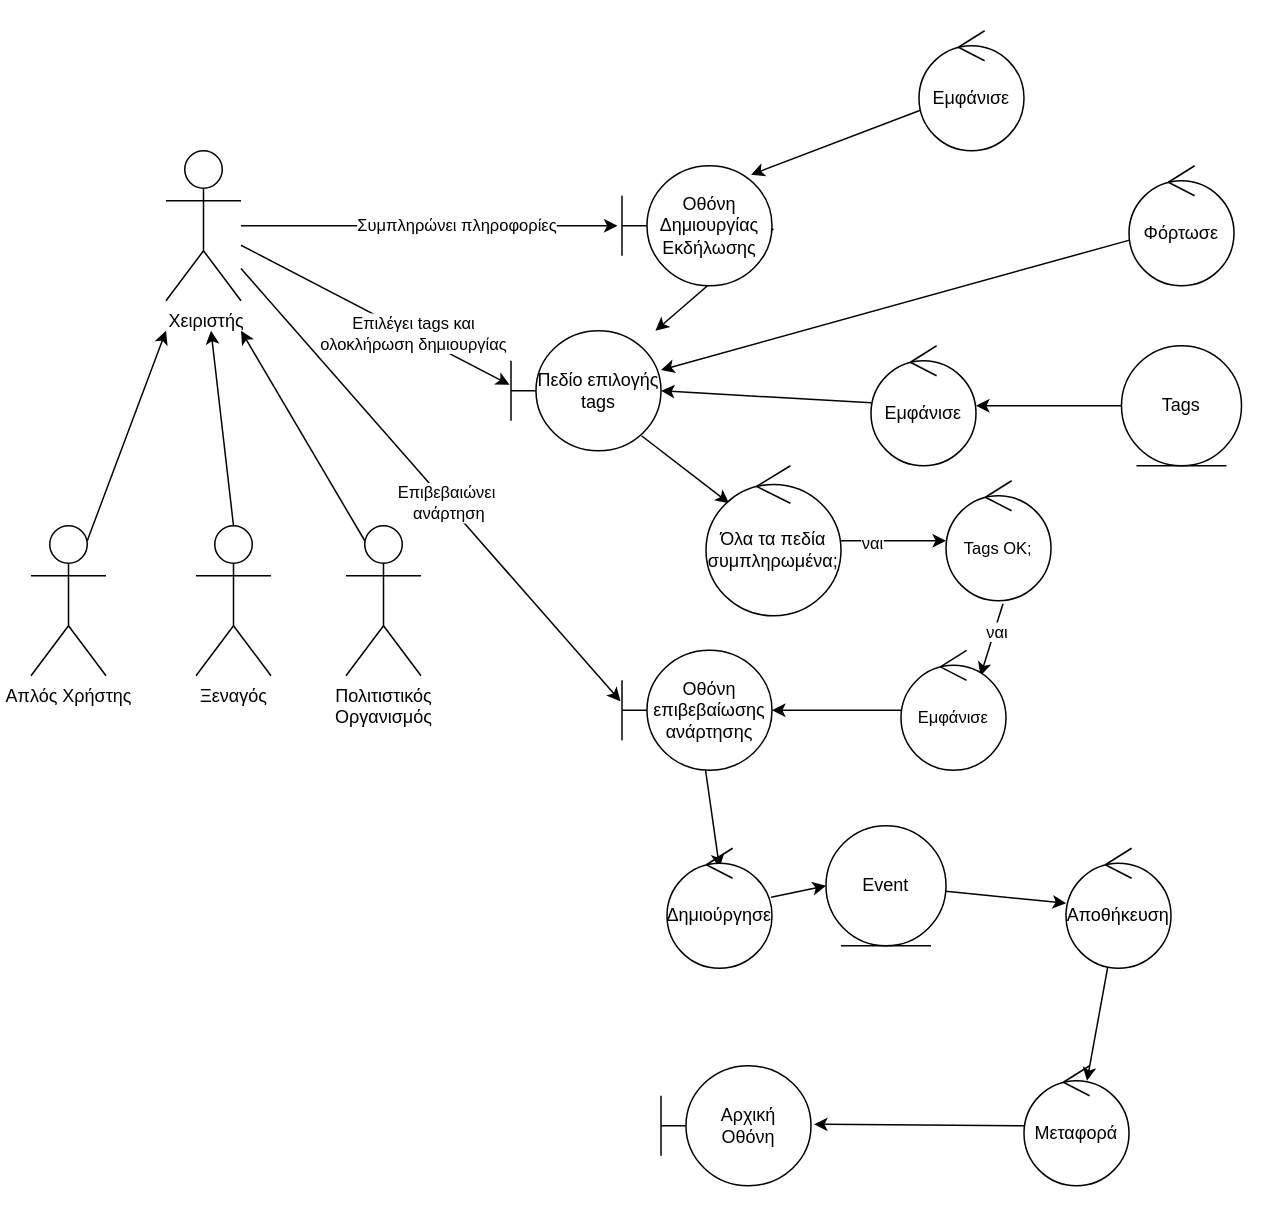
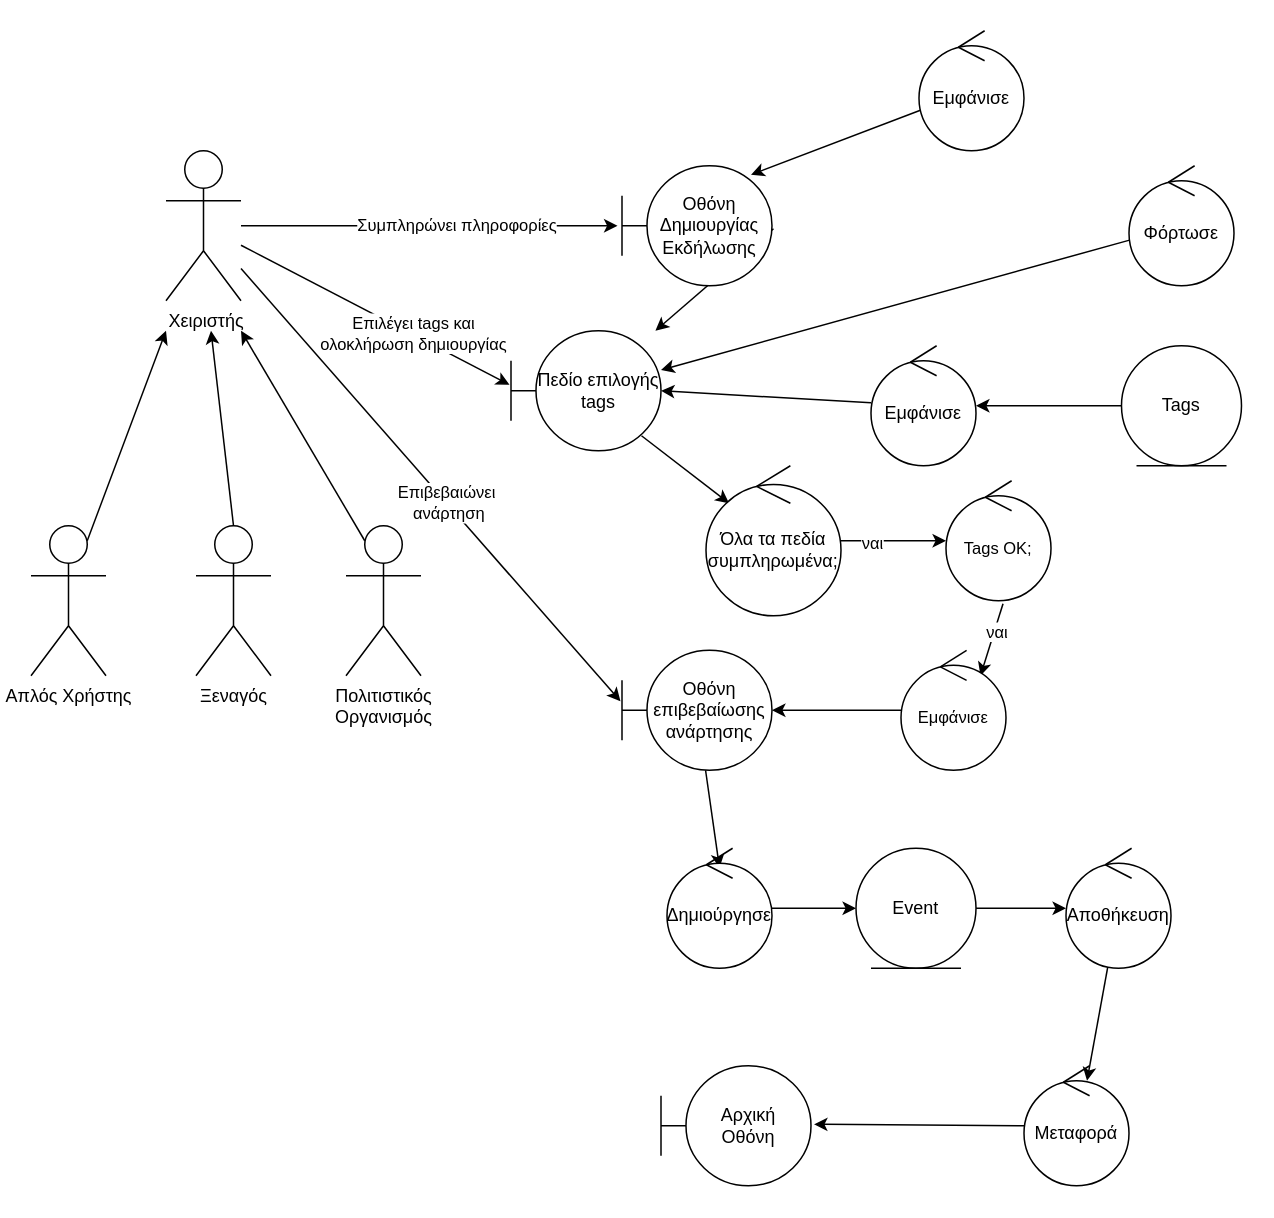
node "Event": moved (886, 886) -> (916, 908)
